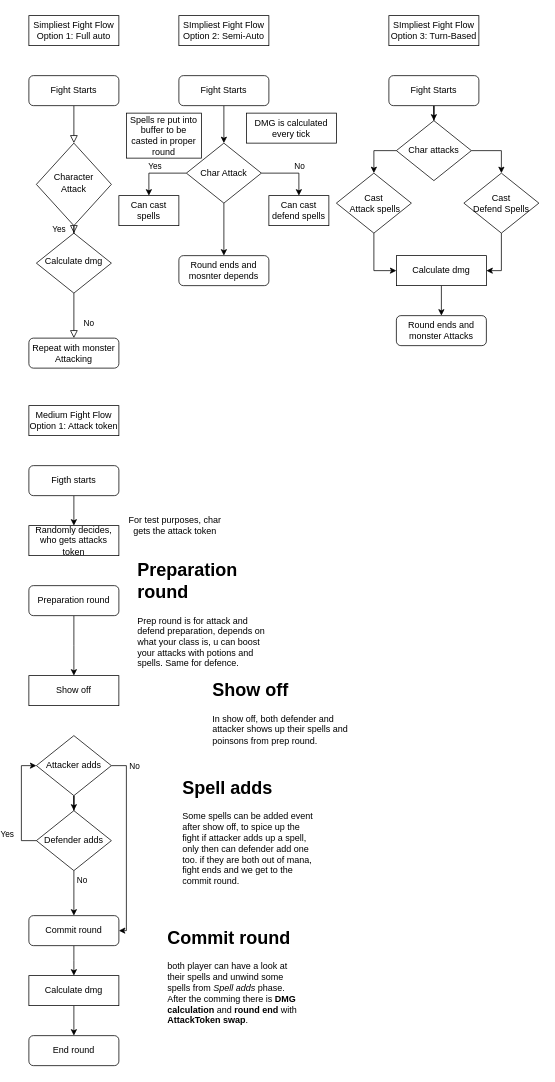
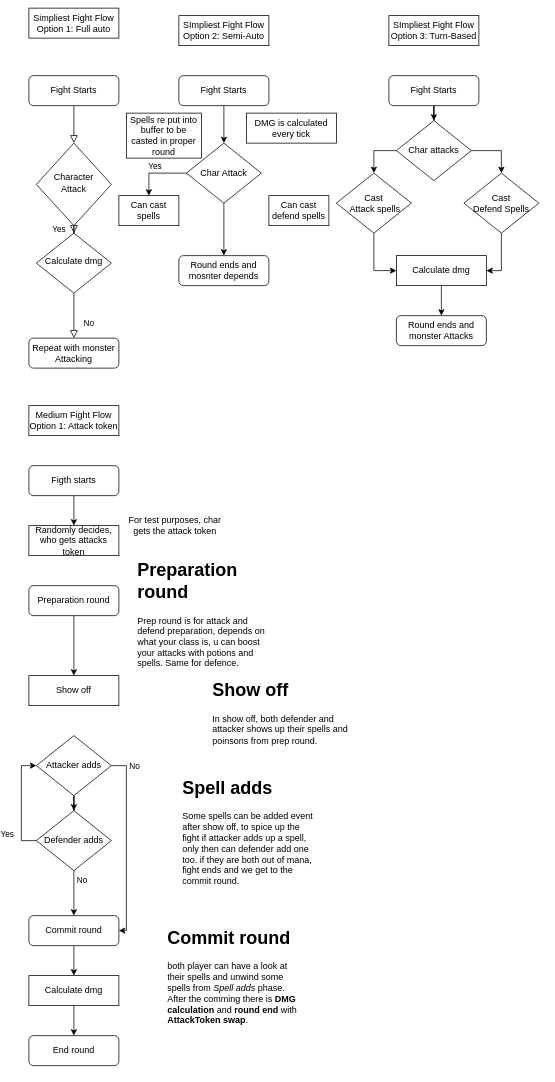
node "Simpliest Fight Flow Option 1: Full auto": moved (74, 30) -> (74, 23)
edge "Char Attack" -> "Can cast defend spells": removed, label "No"
